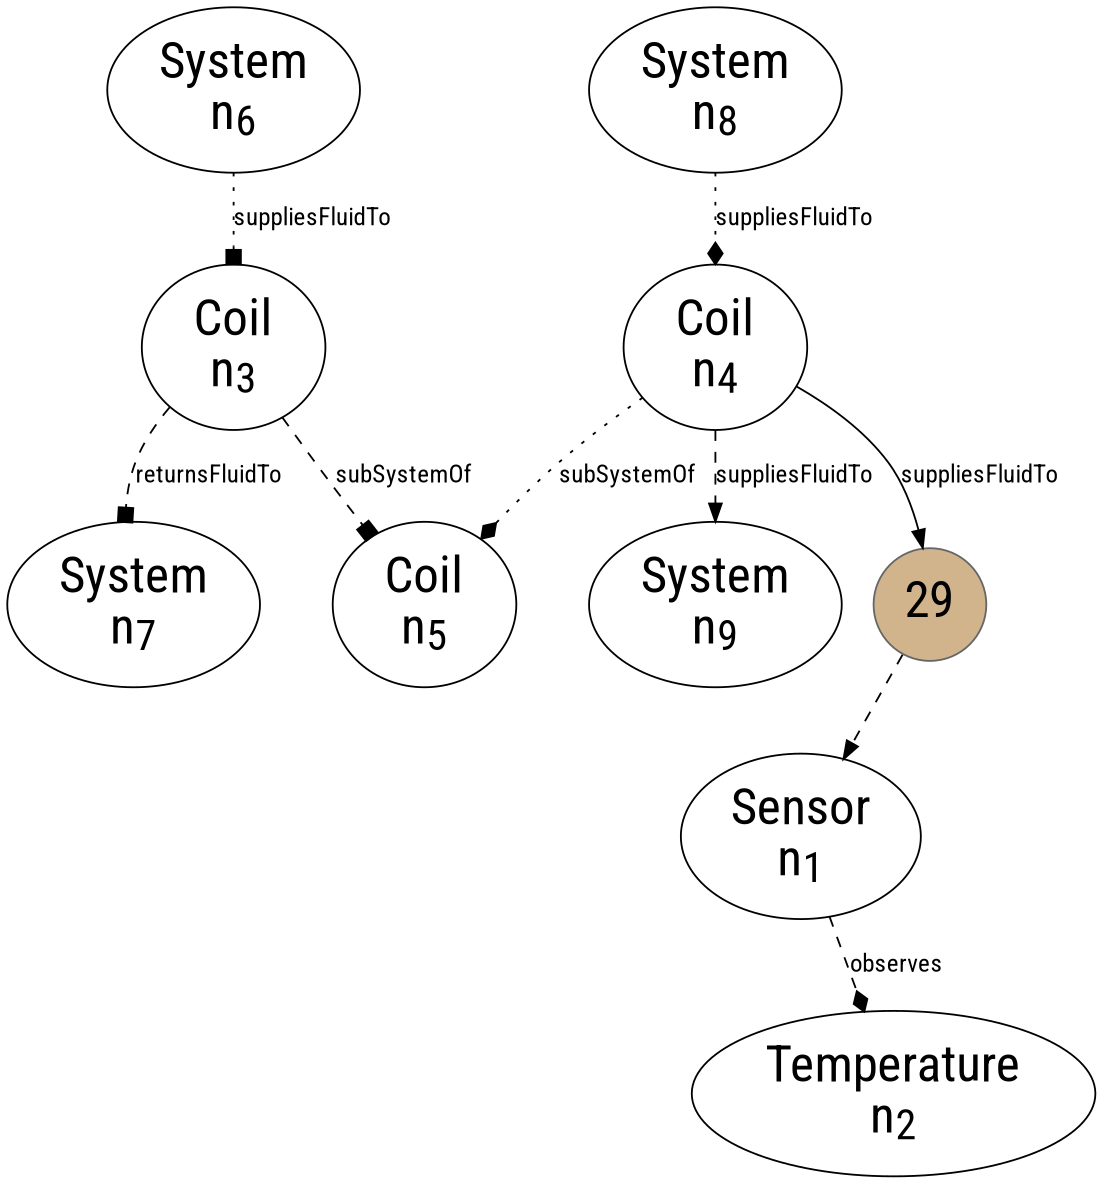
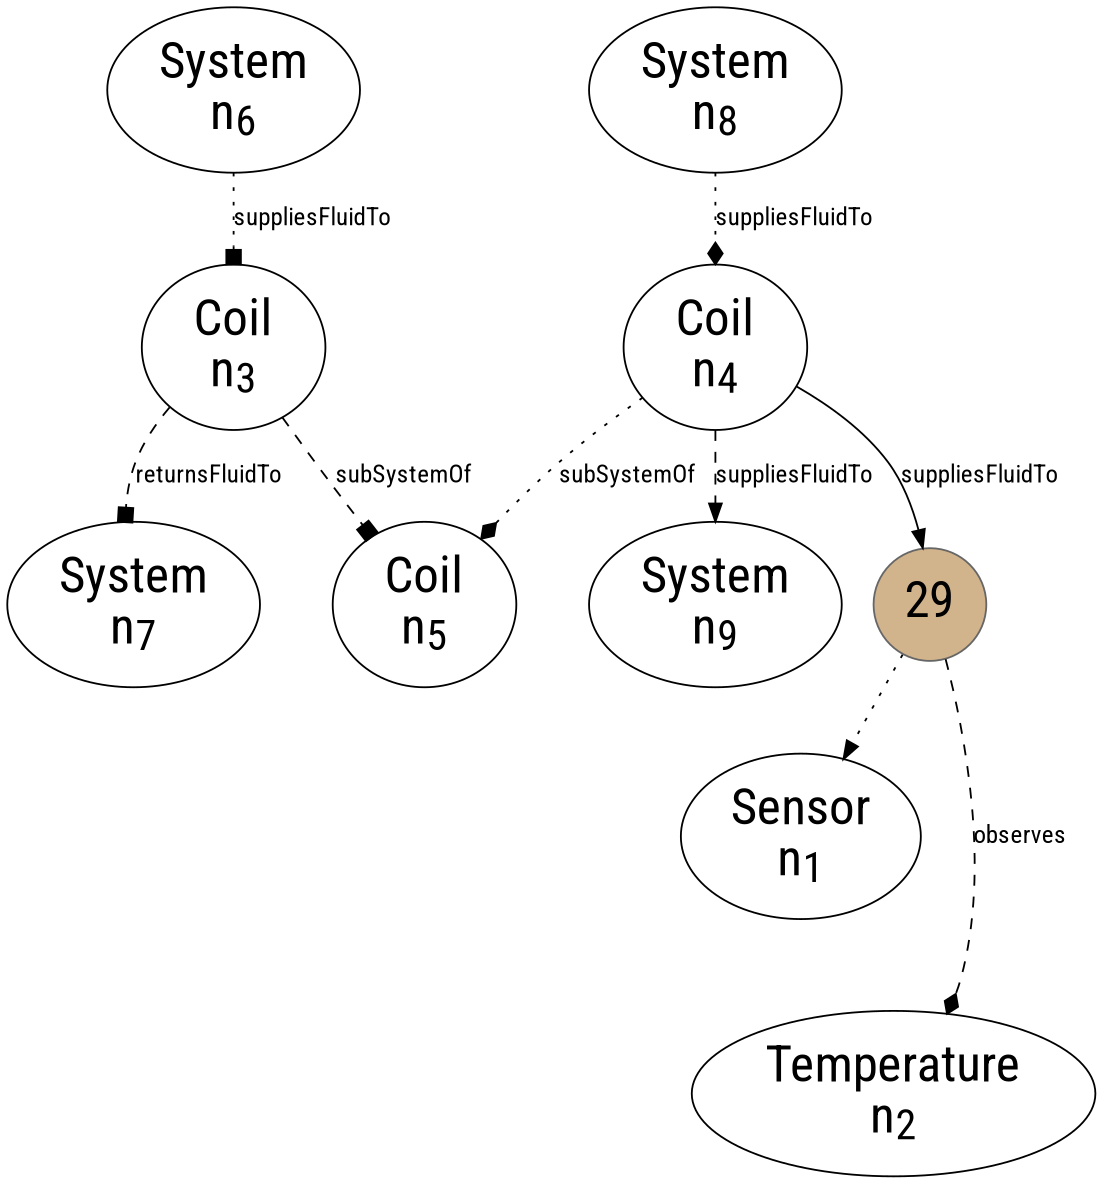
edge "29" -> "Sensor": style dashed -> dotted
edge "Sensor" -> "Temperature": now "29" -> "Temperature"
